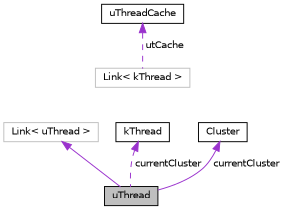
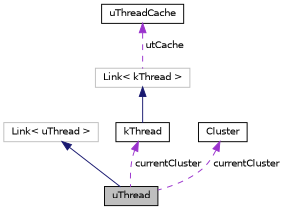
edge "kThread" -> "Link< kThread >": added
edge "uThread" -> "Link< uThread >": color darkorchid3 -> midnightblue
edge "uThread" -> "Cluster": style solid -> dashed
